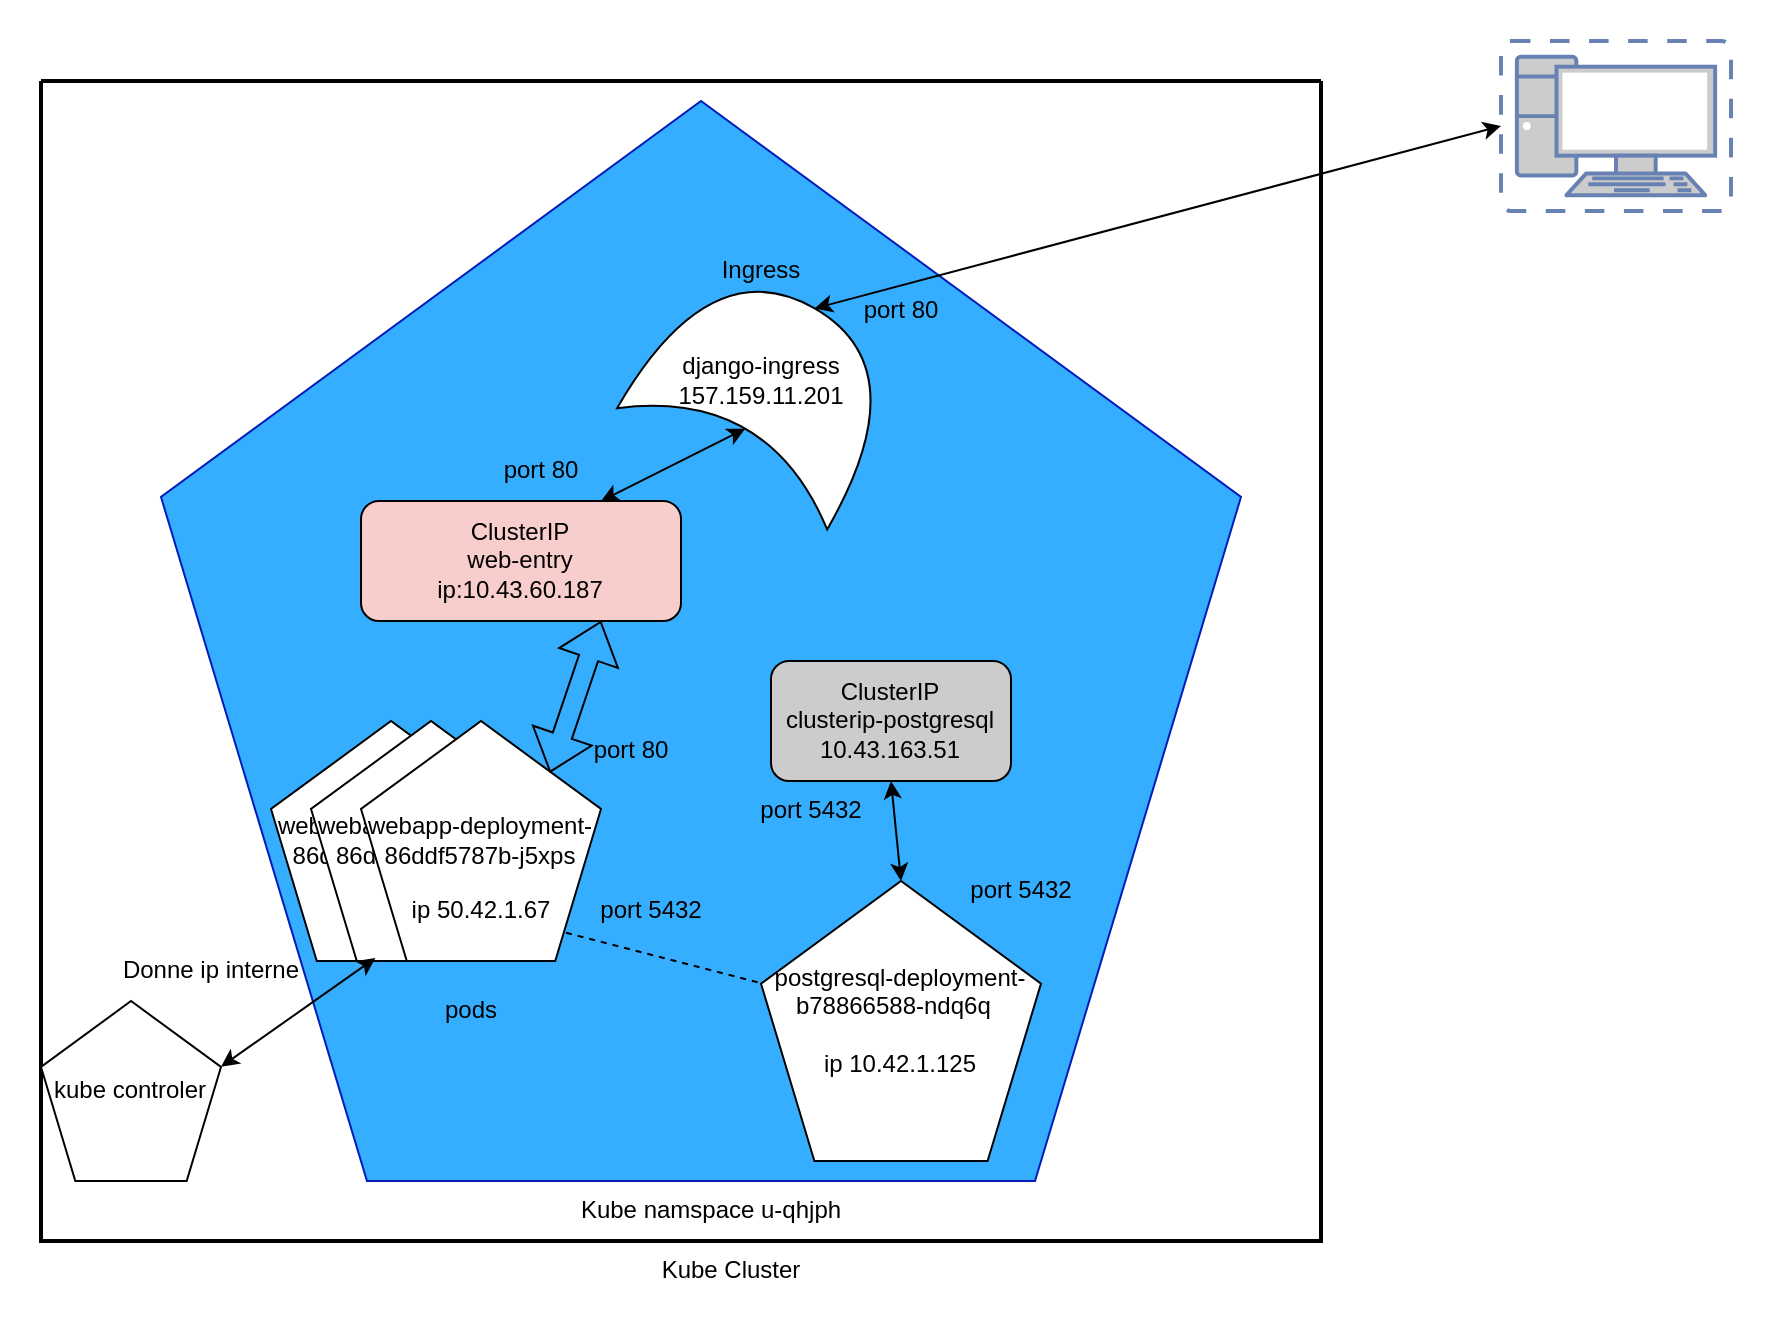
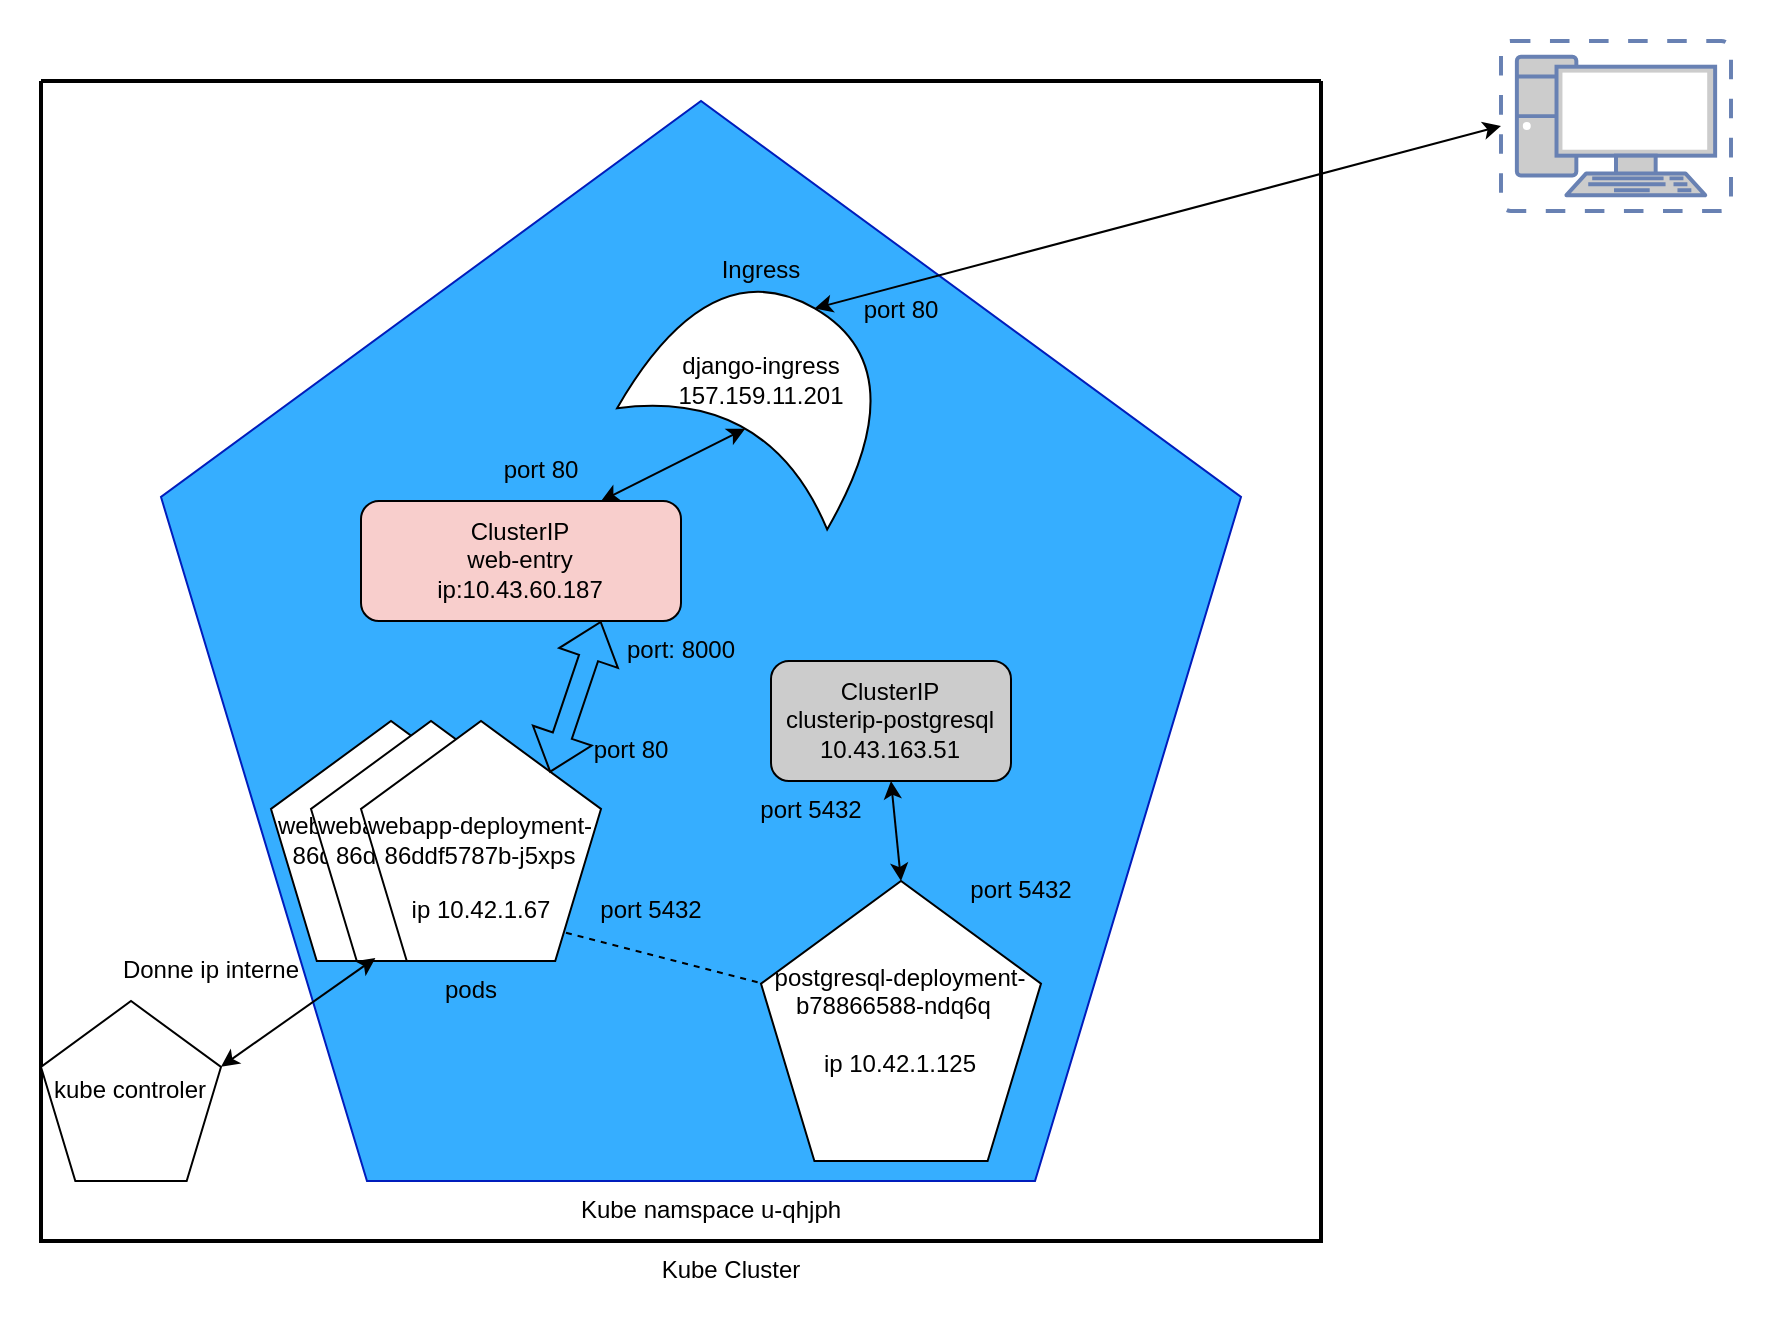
node "port: 8000": added
node "ip 50.42.1.67": label "ip 50.42.1.67" -> "ip 10.42.1.67"
node "pods": moved (471, 1011) -> (471, 991)
